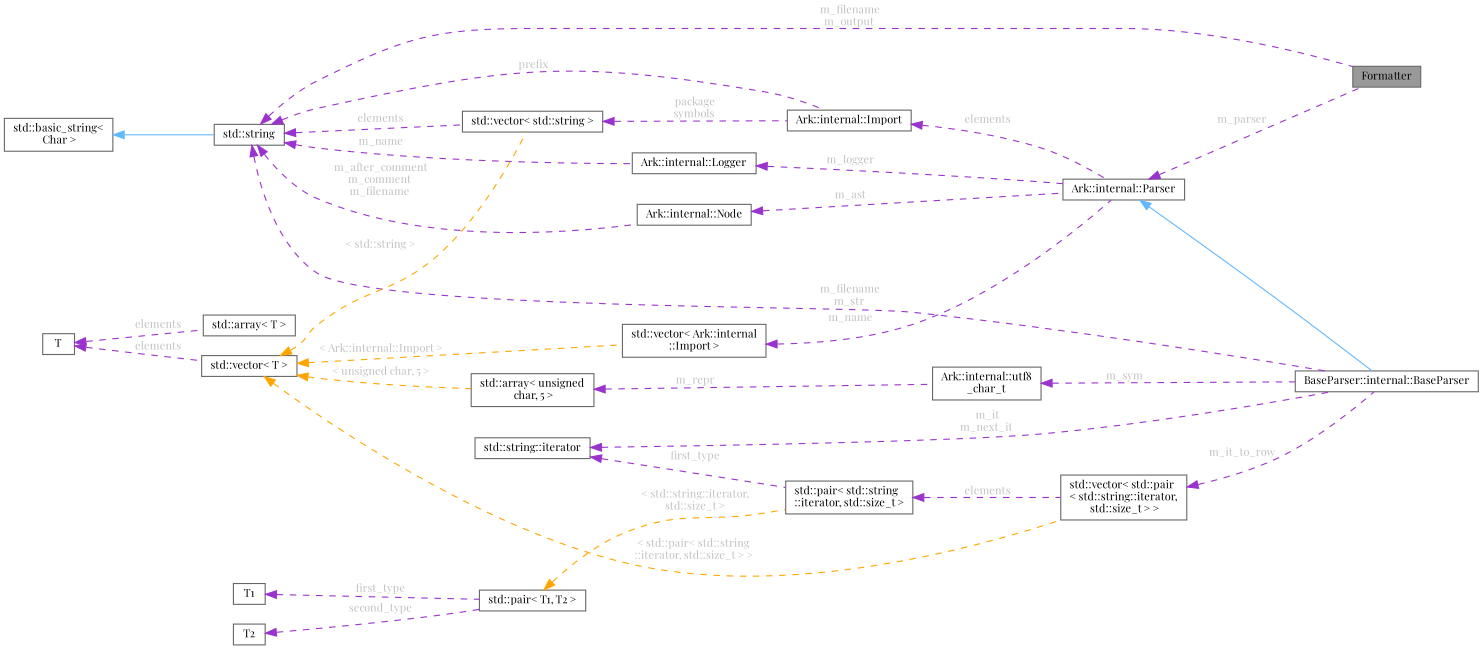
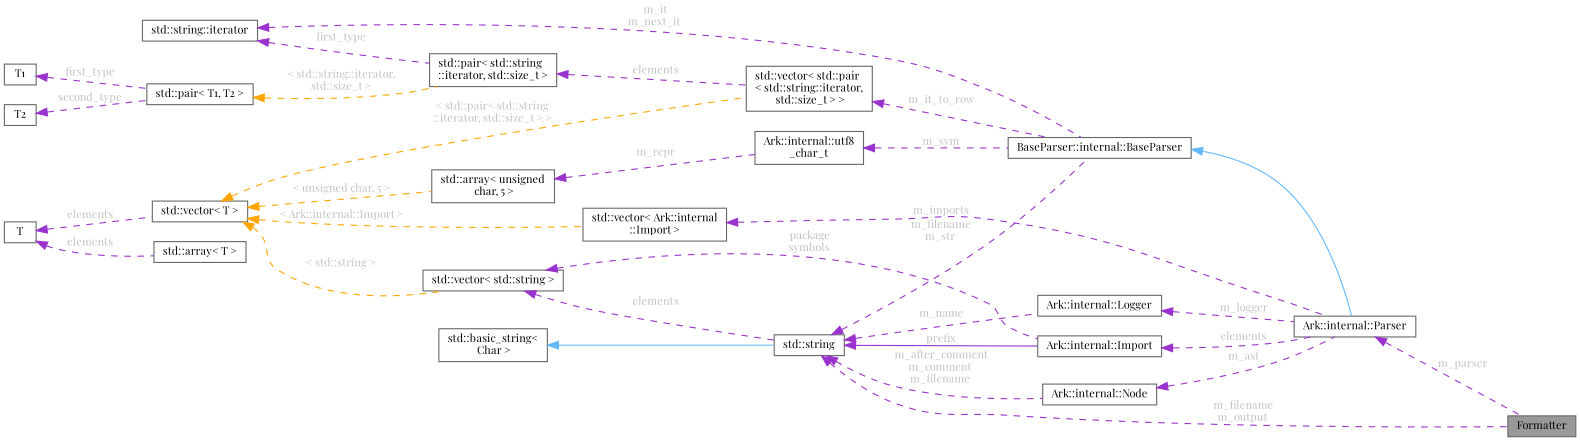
edge "Ark::internal::Import" -> "std::string": style dashed -> solid
edge "std::vector< std::string >" -> "std::string": reversed
edge "BaseParser::internal::BaseParser" -> "Ark::internal::Parser": reversed
edge "Ark::internal::Parser" -> "std::vector< Ark::internal ::Import >": label " m_name" -> " m_imports"
